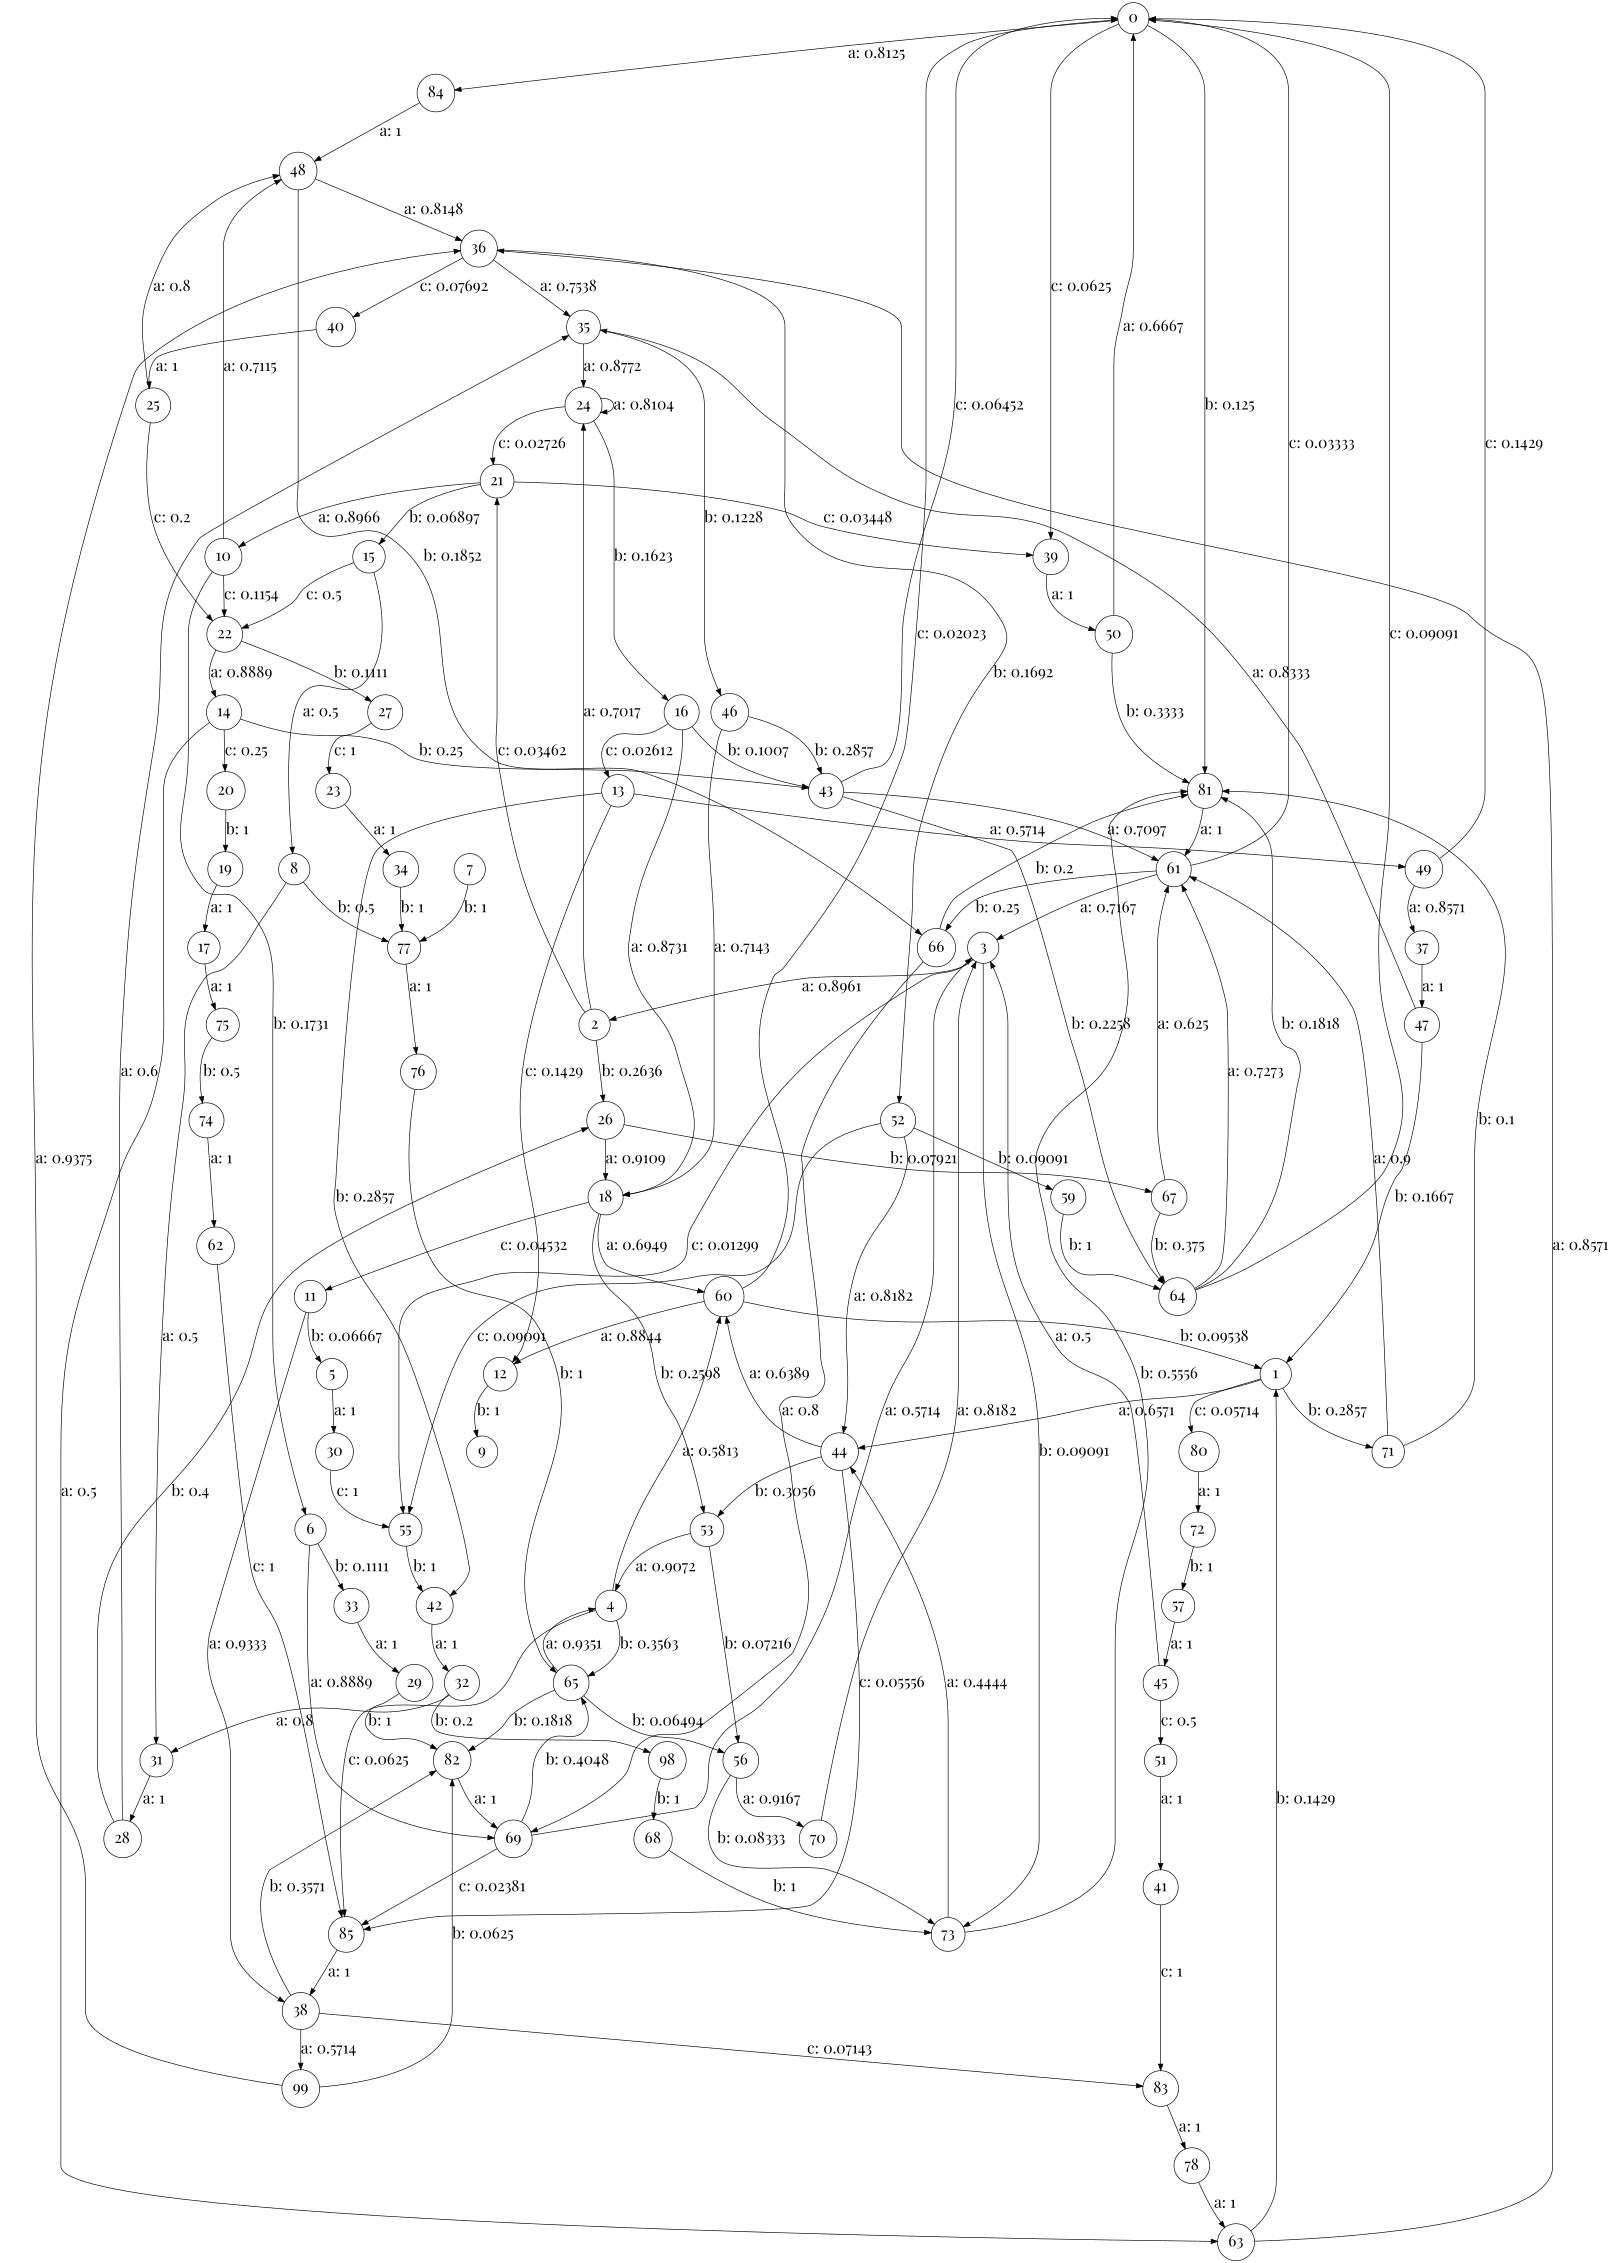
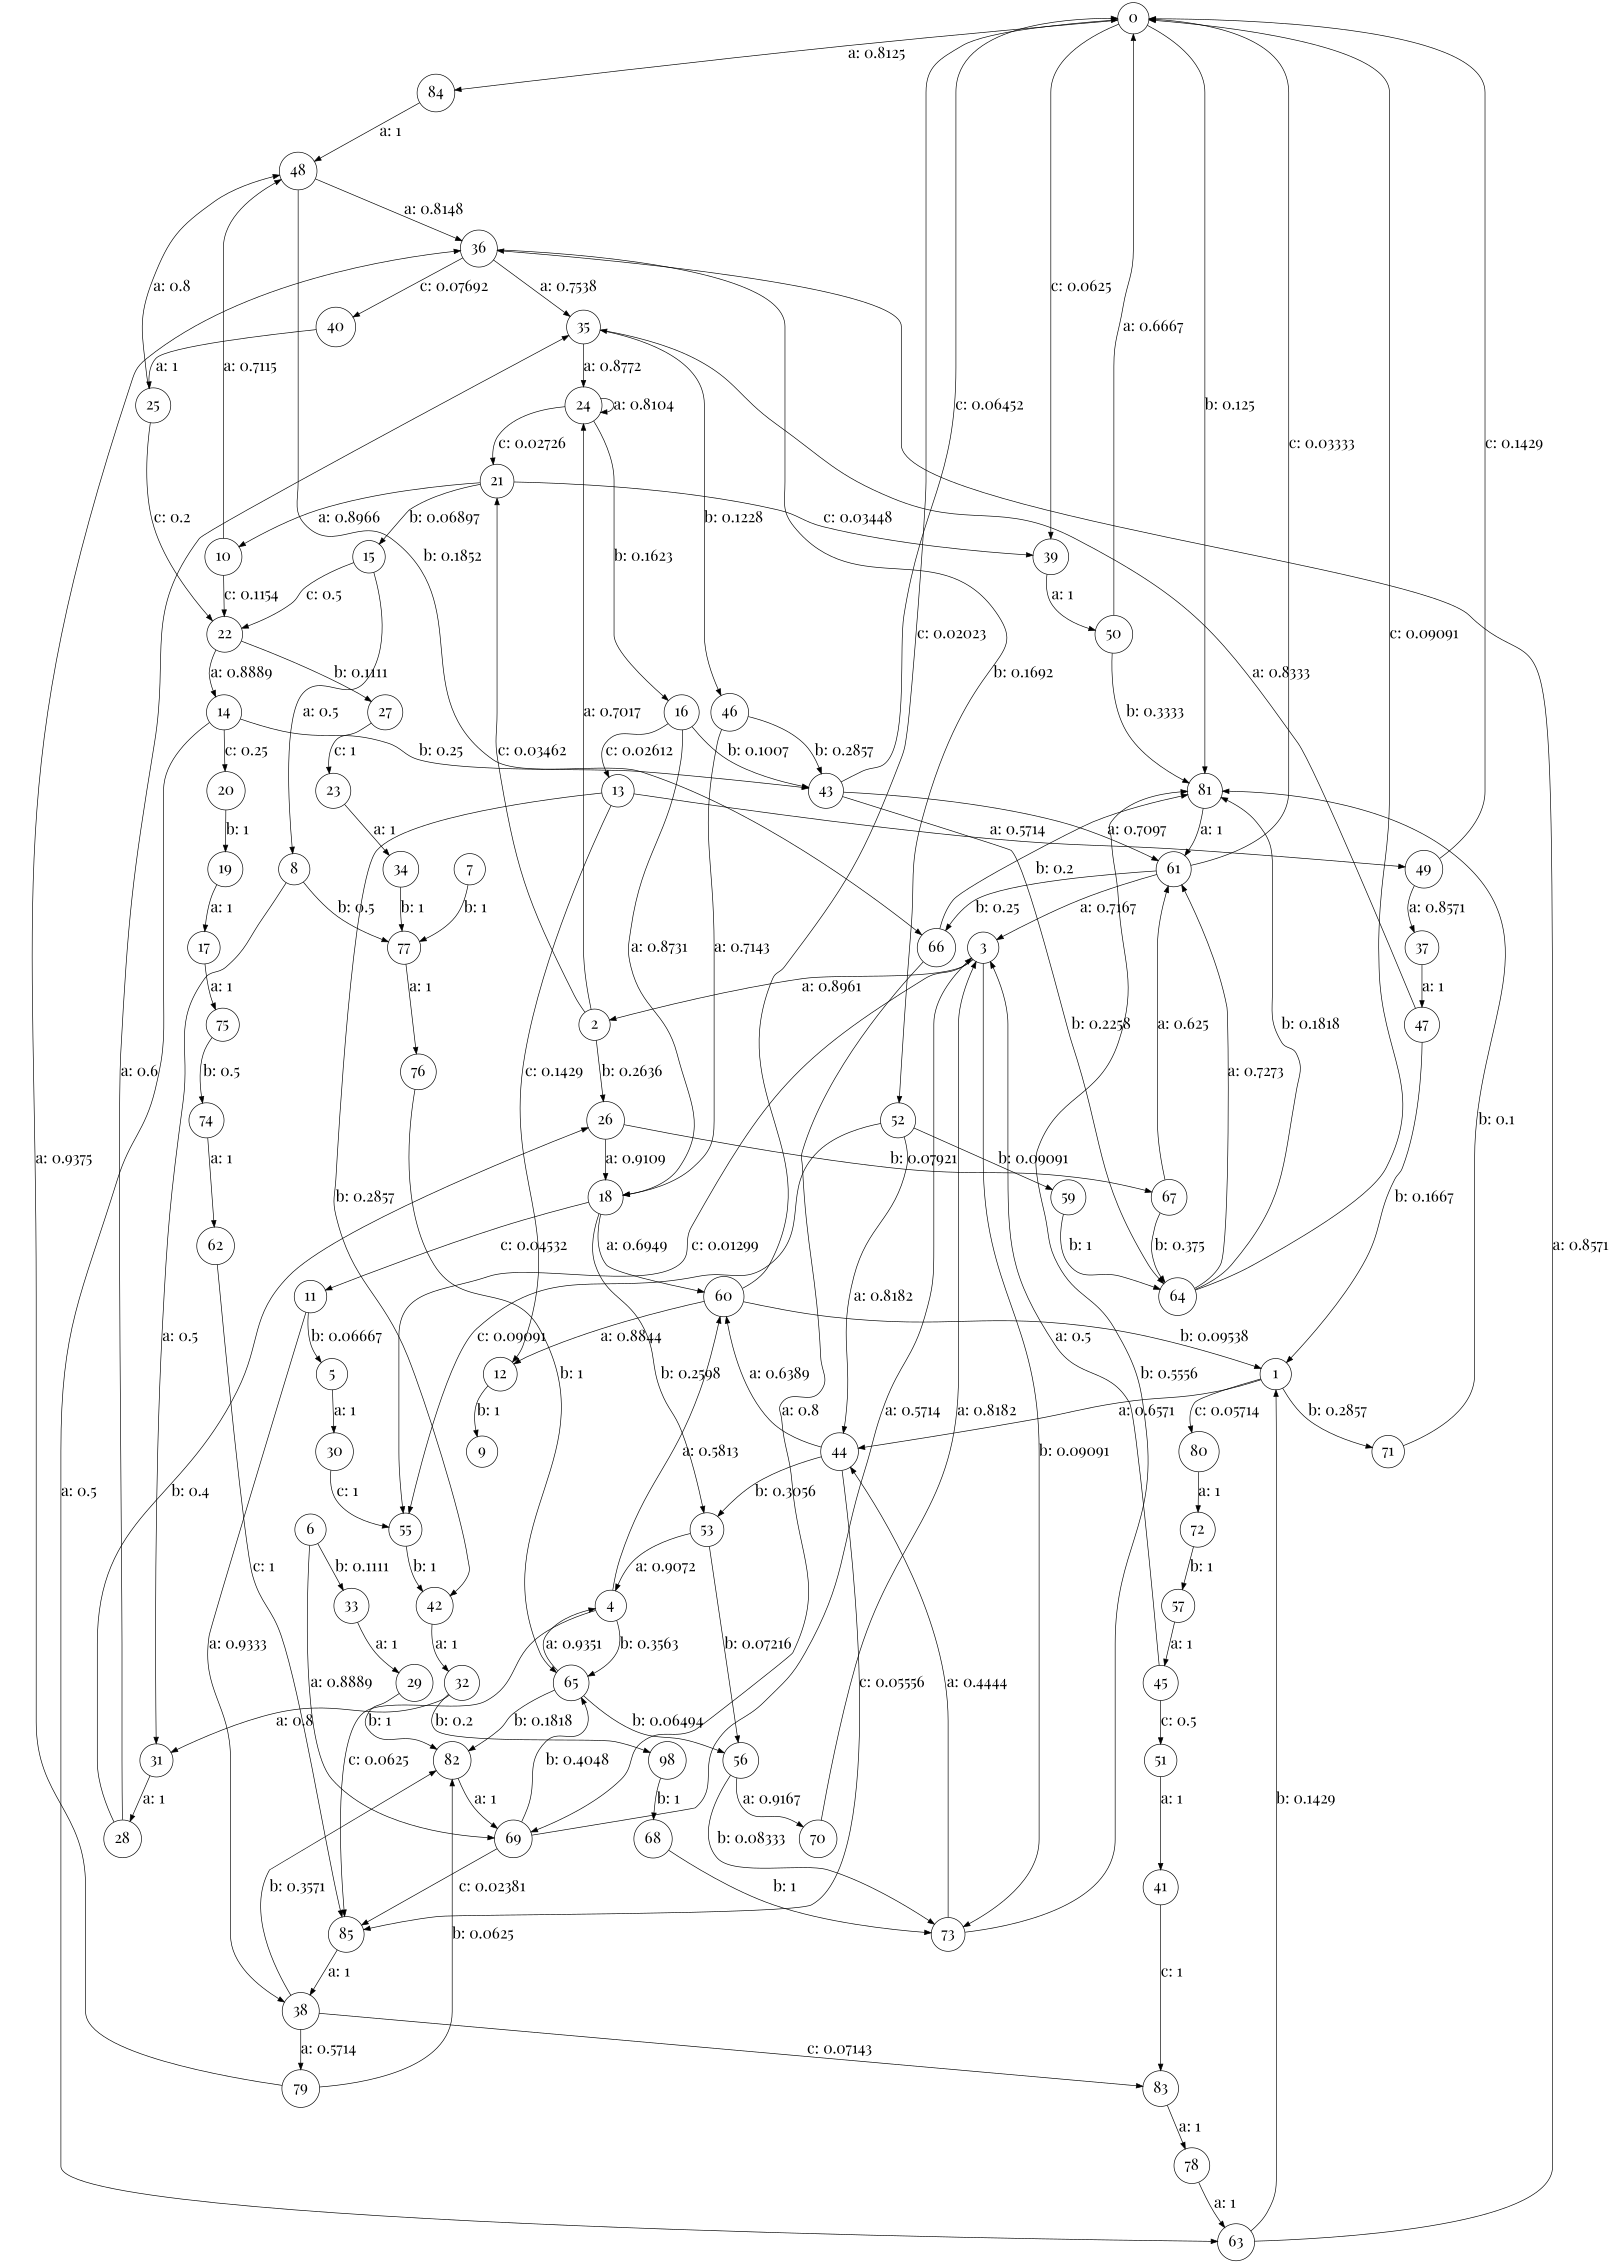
edge "10" -> "6": removed, label "b: 0.1731"
edge "71" -> "61": removed, label "a: 0.9"
node "99": label "99" -> "79"
